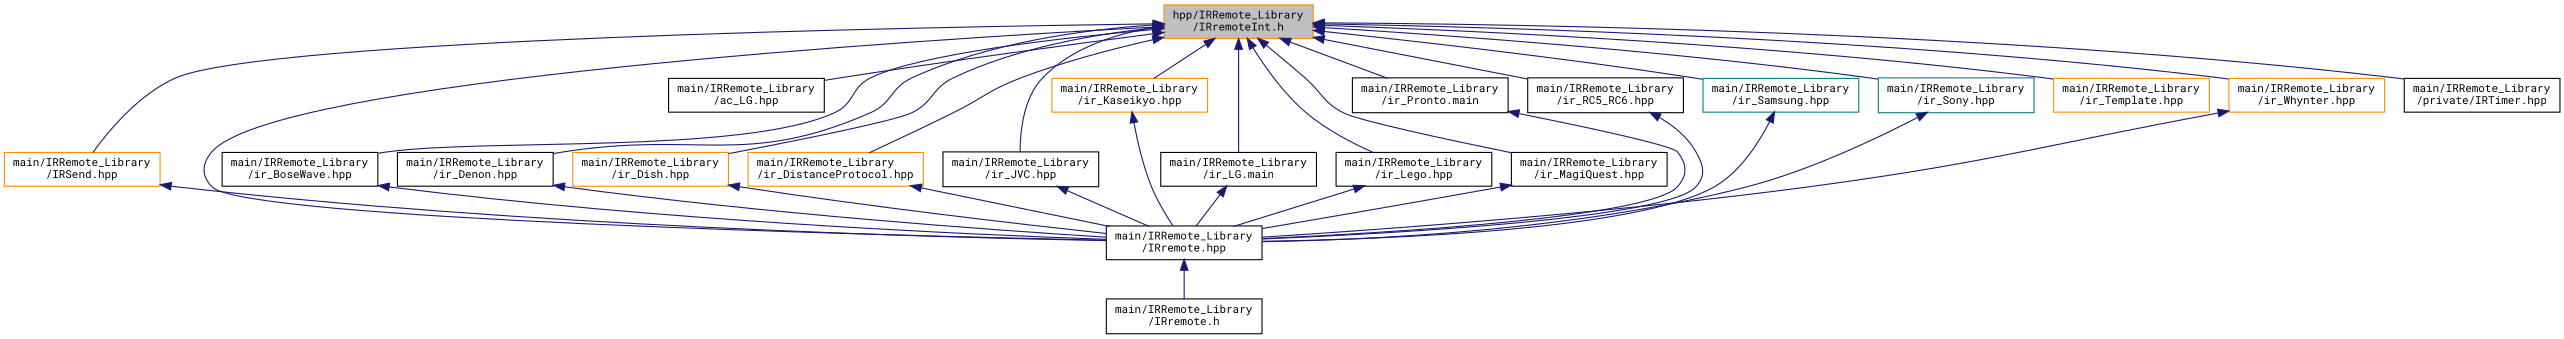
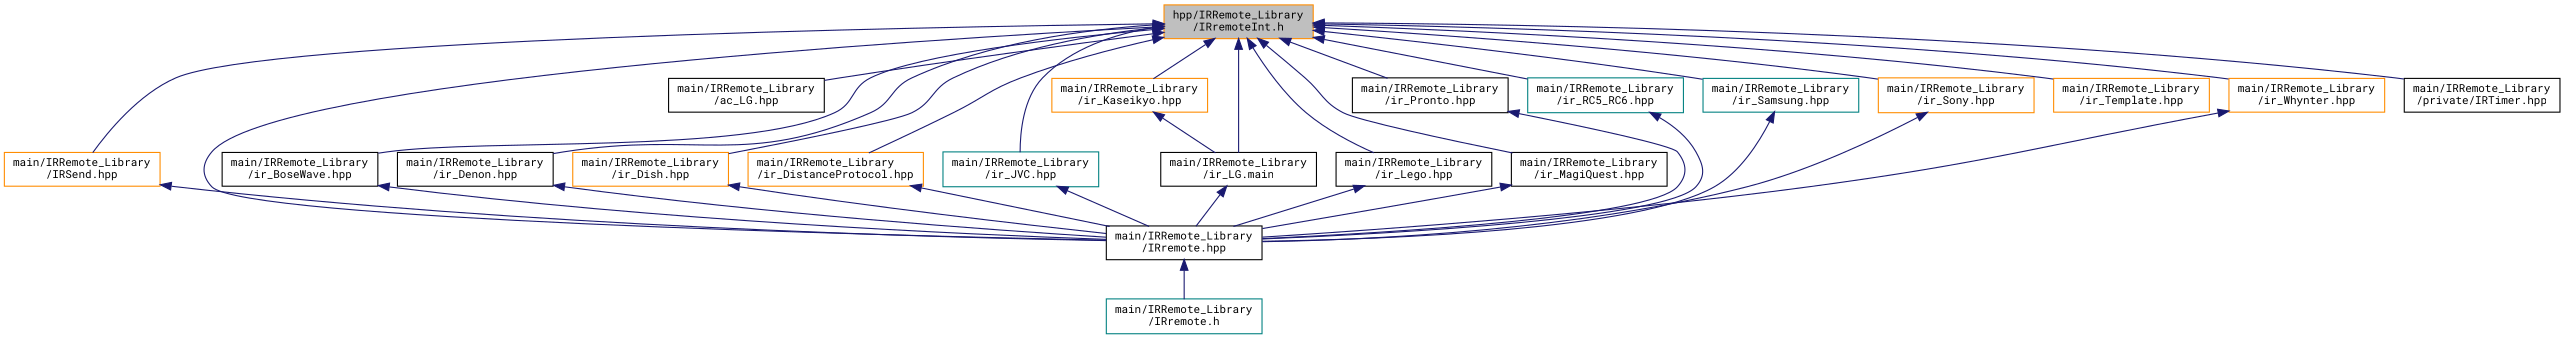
node "main/IRRemote_Library /ir_Pronto.main": label "main/IRRemote_Library /ir_Pronto.main" -> "main/IRRemote_Library /ir_Pronto.hpp"
node "main/IRRemote_Library /ir_RC5_RC6.hpp": color black -> teal
node "main/IRRemote_Library /ir_Sony.hpp": color teal -> darkorange
node "main/IRRemote_Library /ir_JVC.hpp": color black -> teal
edge "main/IRRemote_Library /IRremote.hpp" -> "main/IRRemote_Library /ir_Kaseikyo.hpp": now "main/IRRemote_Library /ir_LG.main" -> "main/IRRemote_Library /ir_Kaseikyo.hpp"
node "main/IRRemote_Library /IRremote.h": color black -> teal
